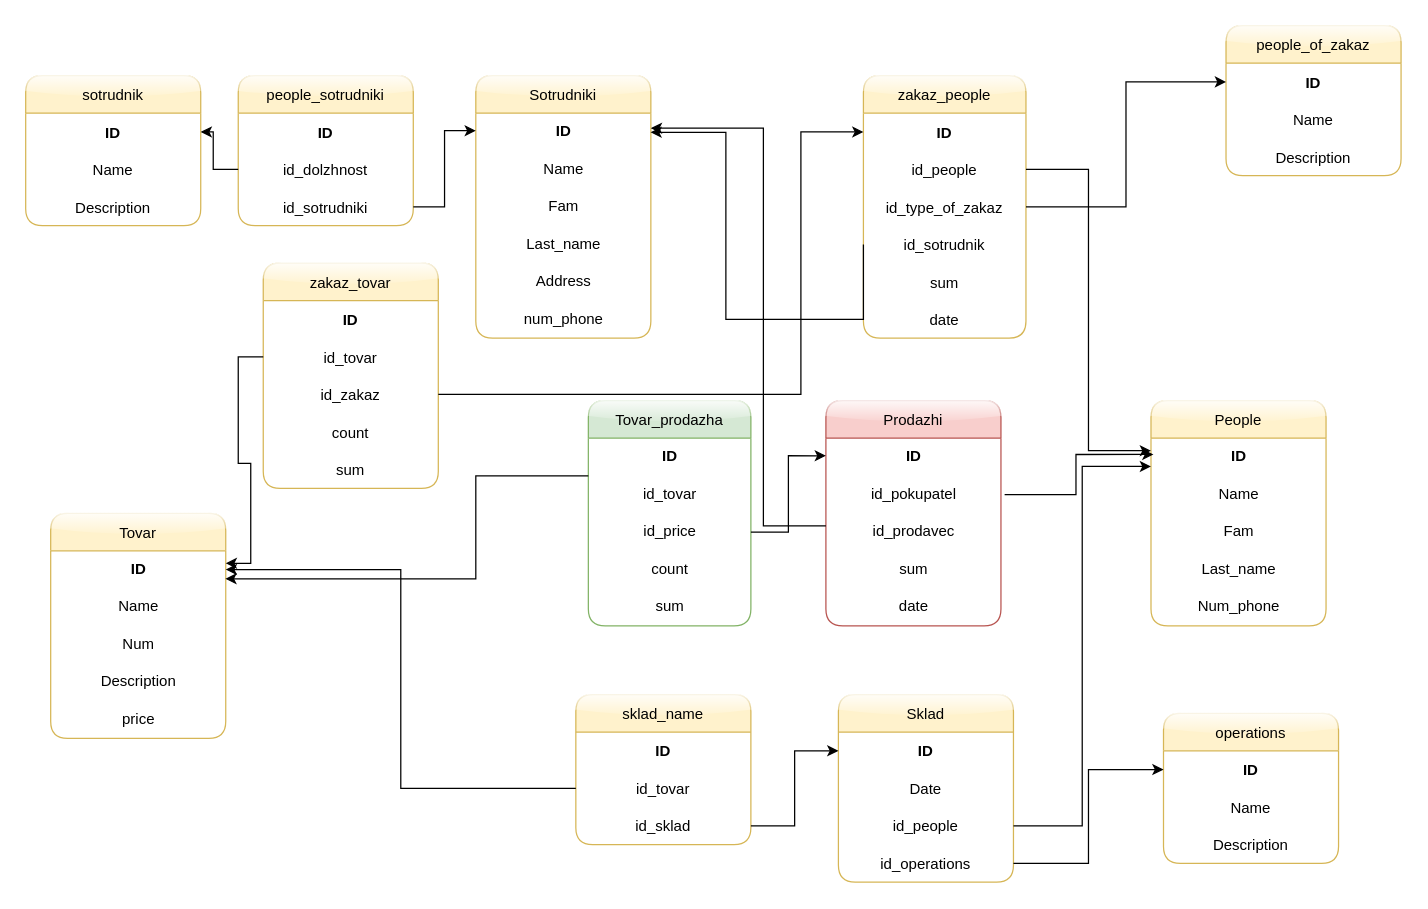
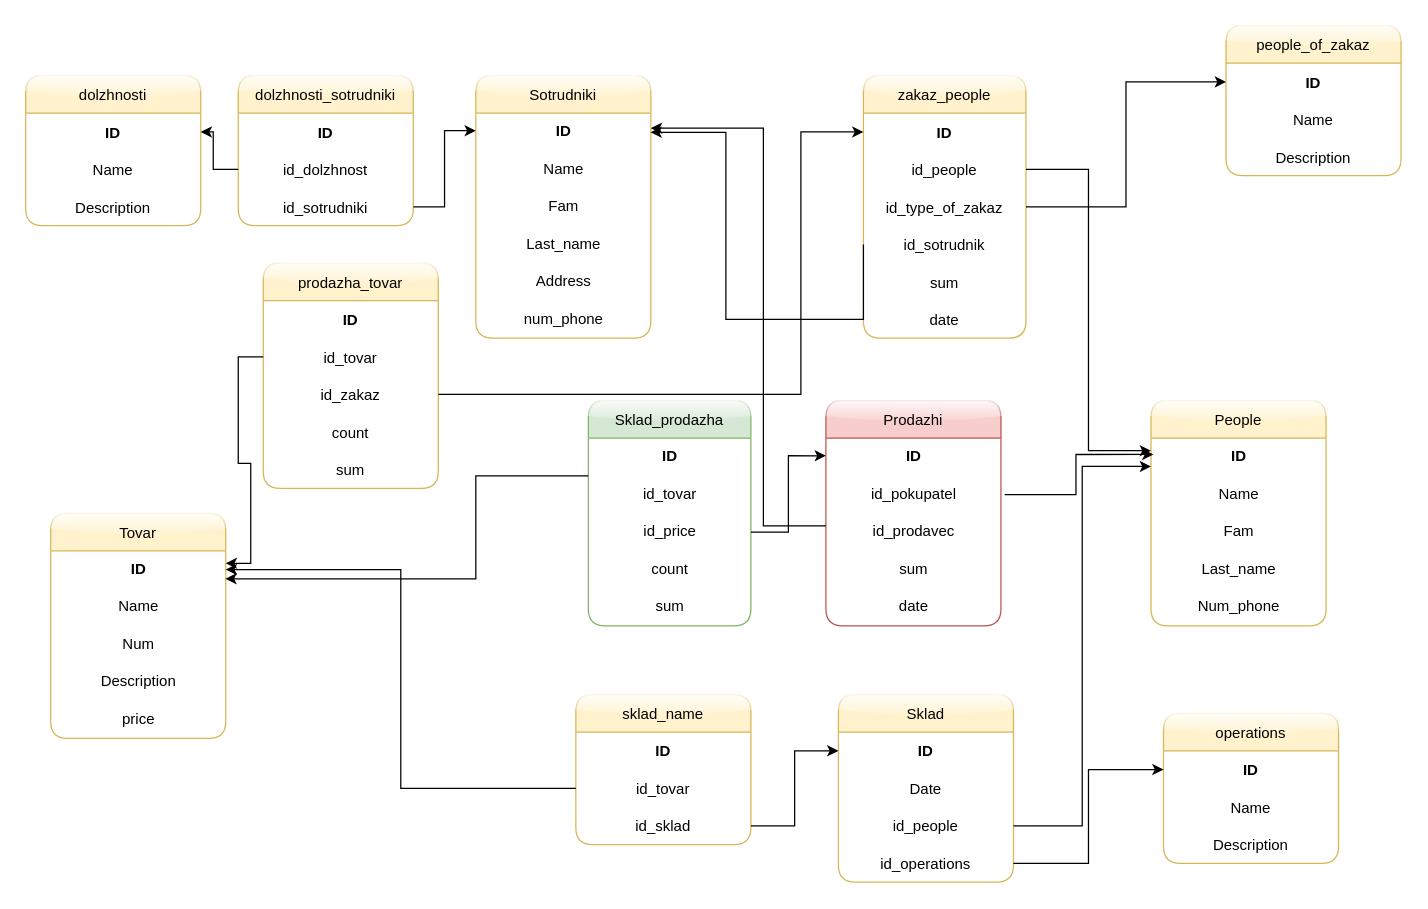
node "sotrudnik": label "sotrudnik" -> "dolzhnosti"
node "people_sotrudniki": label "people_sotrudniki" -> "dolzhnosti_sotrudniki"
node "zakaz_tovar": label "zakaz_tovar" -> "prodazha_tovar"
node "Tovar_prodazha": label "Tovar_prodazha" -> "Sklad_prodazha"
